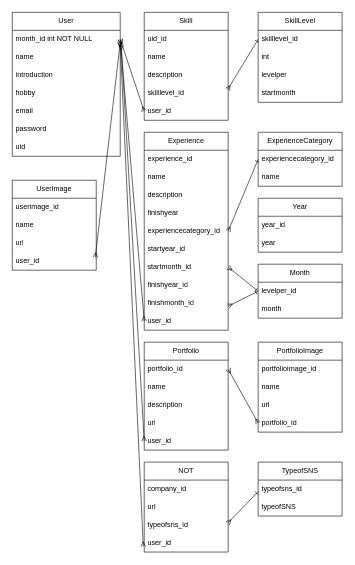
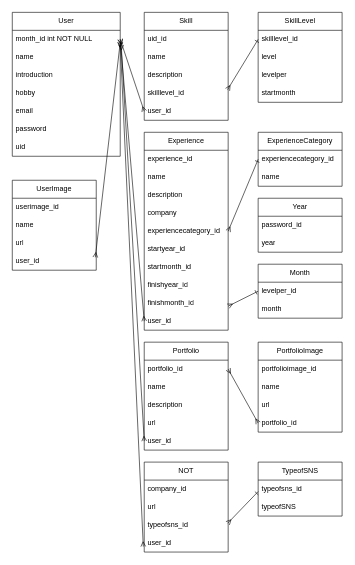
node "int": label "int" -> "level"
node "finishyear": label "finishyear" -> "company"
node "year_id": label "year_id" -> "password_id"
edge "startmonth_id" -- "levelper_id": removed
